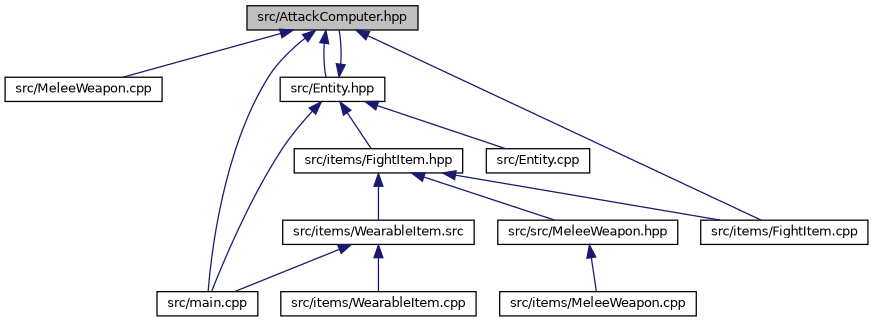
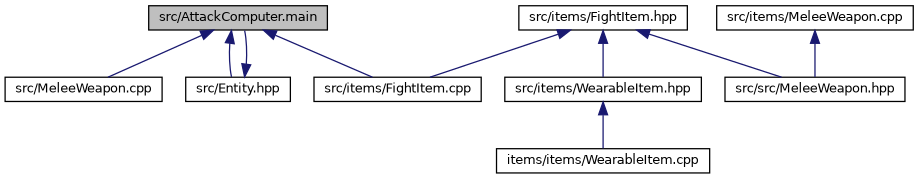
node "src/AttackComputer.hpp": label "src/AttackComputer.hpp" -> "src/AttackComputer.main"
edge "src/items/FightItem.hpp" -> "src/Entity.hpp": removed
node "src/Entity.cpp": removed
node "src/items/WearableItem.src": label "src/items/WearableItem.src" -> "src/items/WearableItem.hpp"
edge "src/items/MeleeWeapon.cpp" -> "src/src/MeleeWeapon.hpp": reversed
node "src/main.cpp": removed
node "src/items/WearableItem.cpp": label "src/items/WearableItem.cpp" -> "items/items/WearableItem.cpp"
